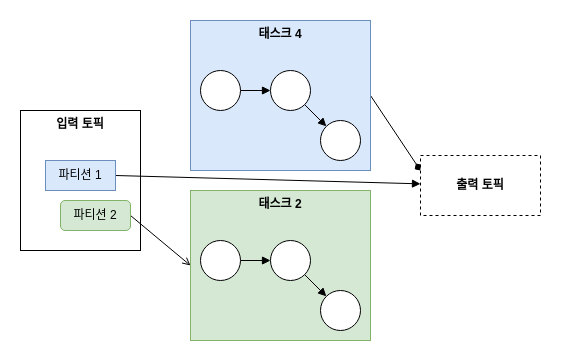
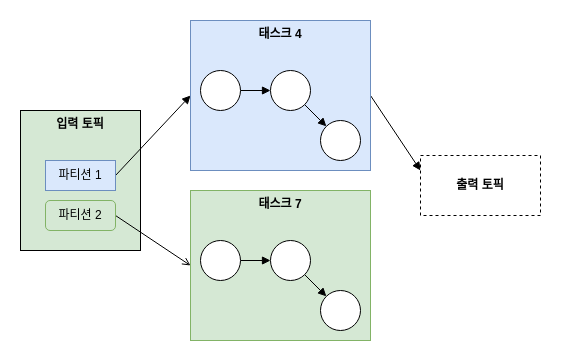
node "입력 토픽": fillcolor #ffffff -> #d5e8d4
edge "태스크 4" -> "출력 토픽": arrowhead diamond -> block
edge "파티션 1" -> "출력 토픽": now "파티션 1" -> "태스크 4"
node "태스크 2": label "태스크 2" -> "태스크 7"
node "파티션 2": moved (96, 216) -> (81, 216)
